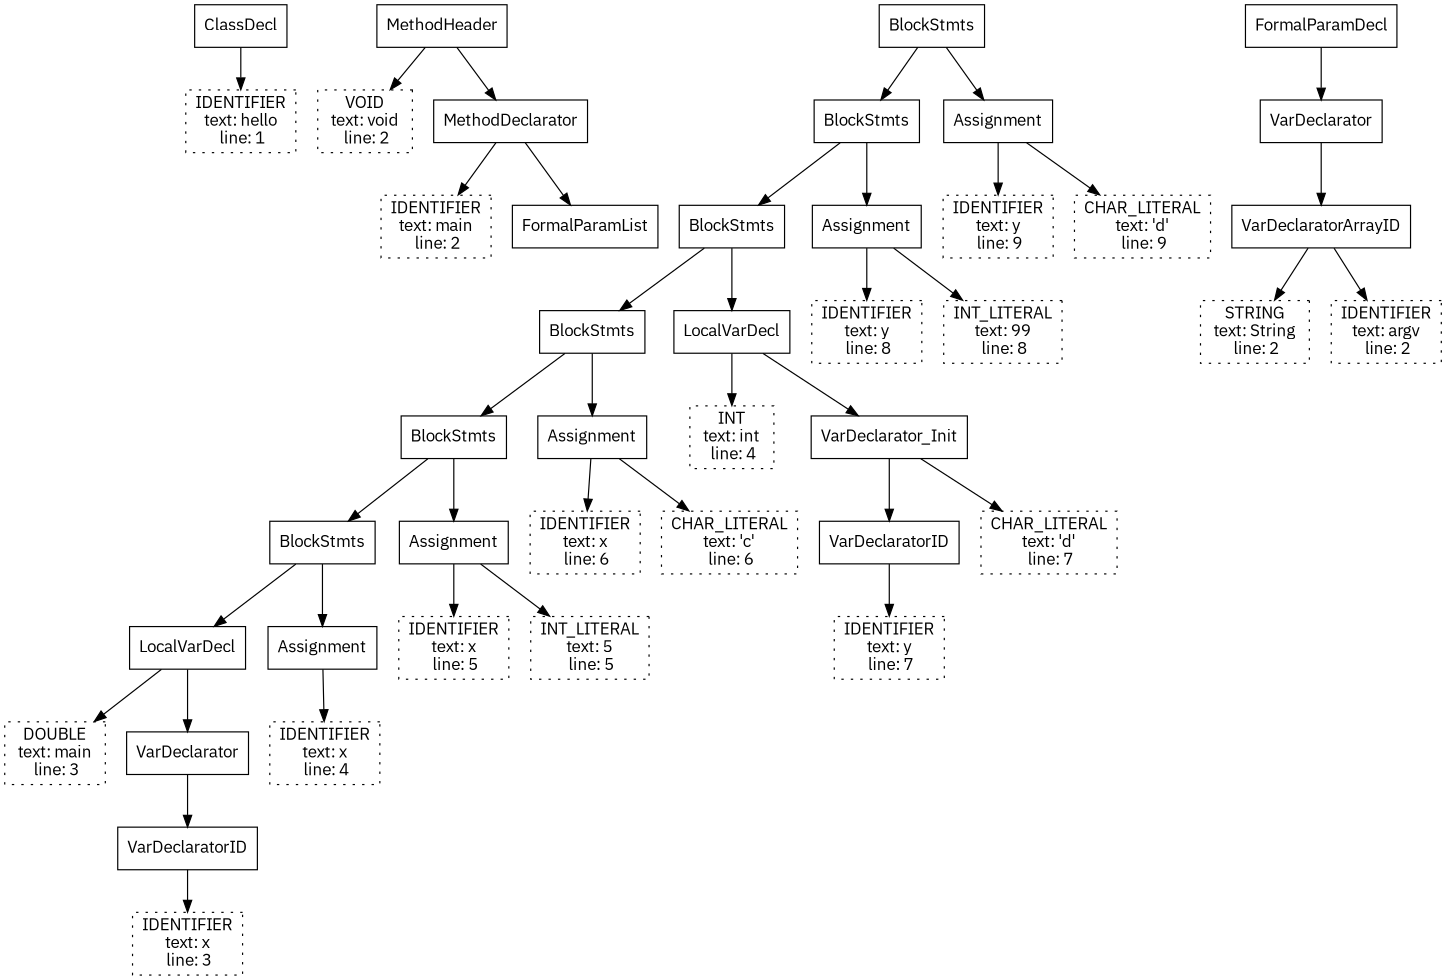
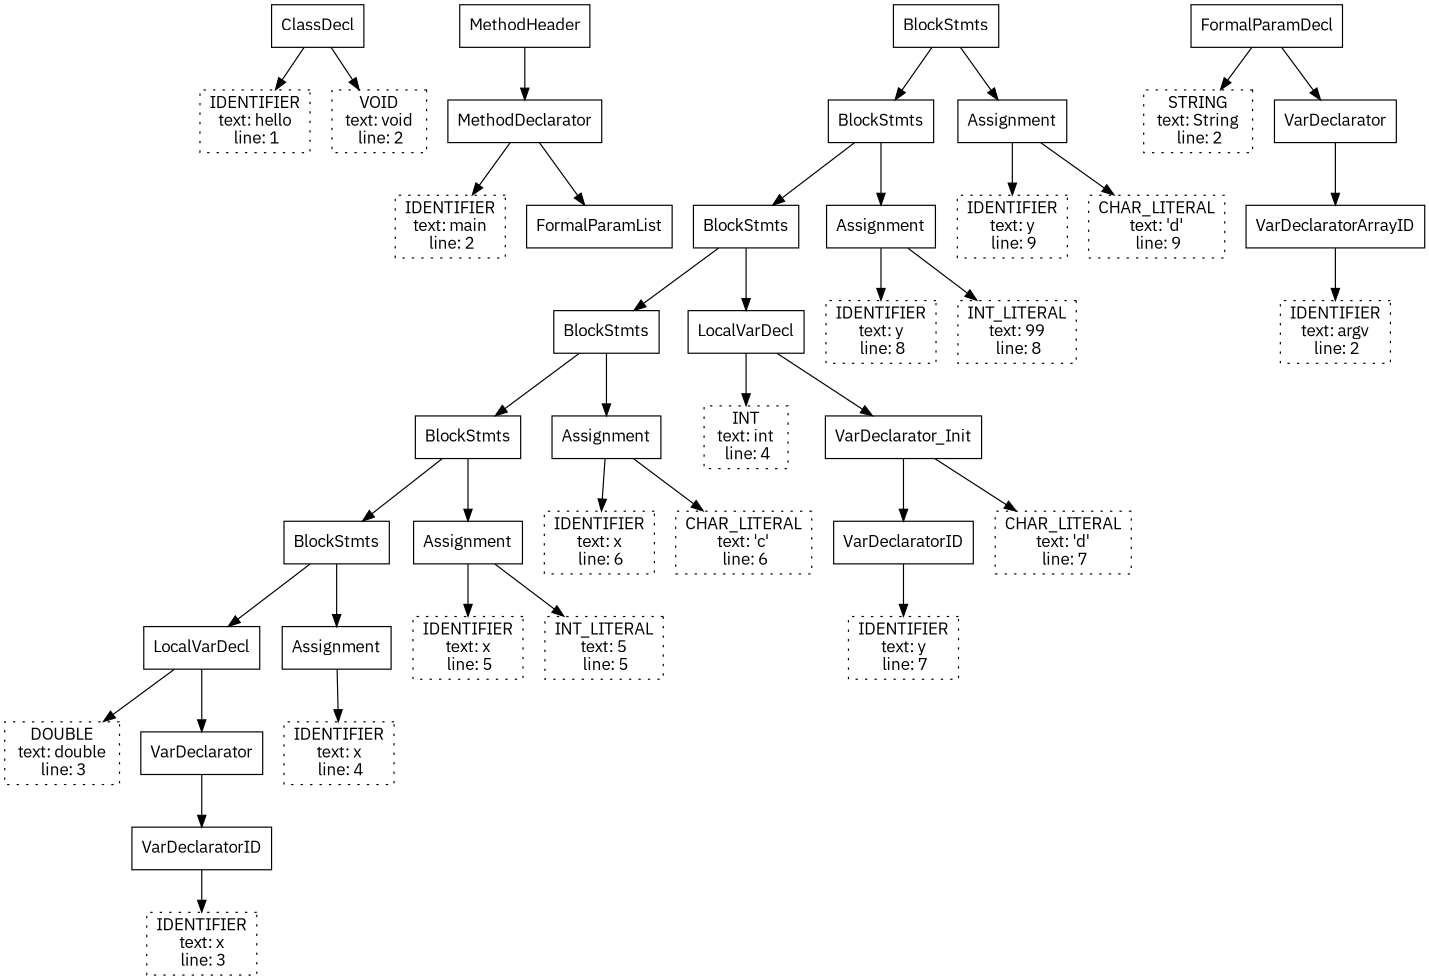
edge "MethodHeader" -> "VOID": now "ClassDecl" -> "VOID"
edge "VarDeclaratorArrayID" -> "STRING": now "FormalParamDecl" -> "STRING"
node "DOUBLE": text "text: main" -> "text: double"
